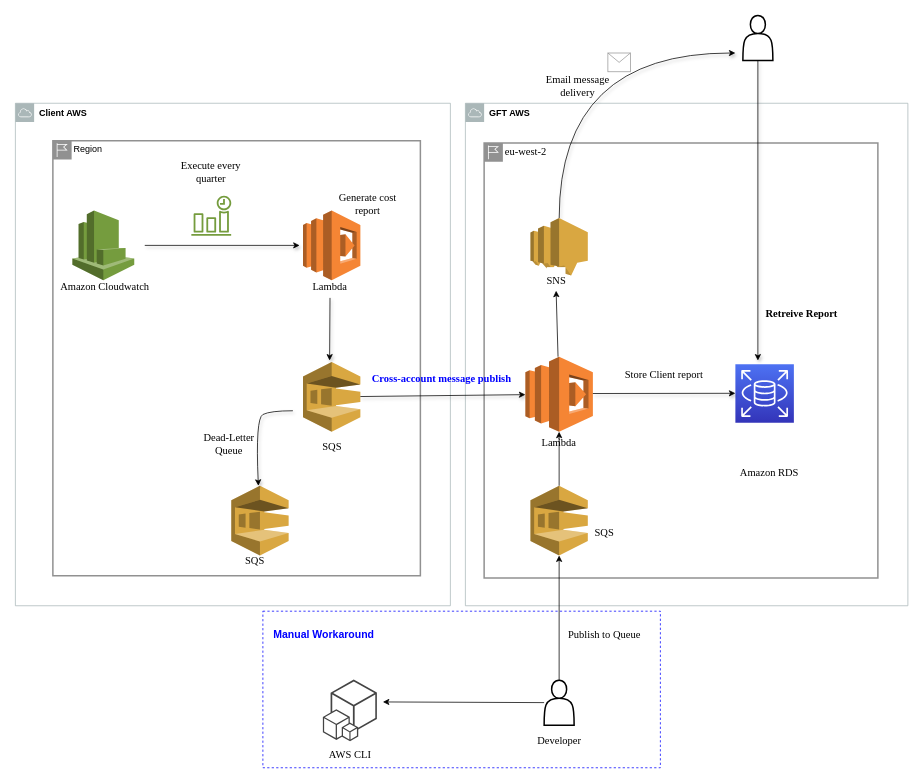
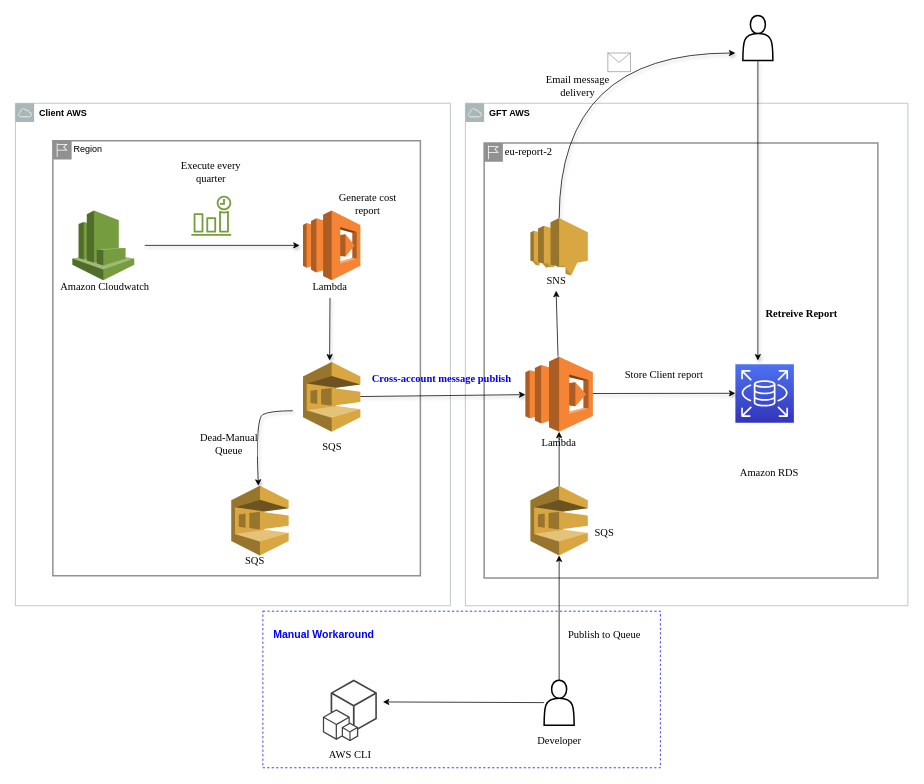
node "eu-west-2": label "eu-west-2" -> "eu-report-2"
node "Dead-Letter Queue": label "Dead-Letter Queue" -> "Dead-Manual Queue"
